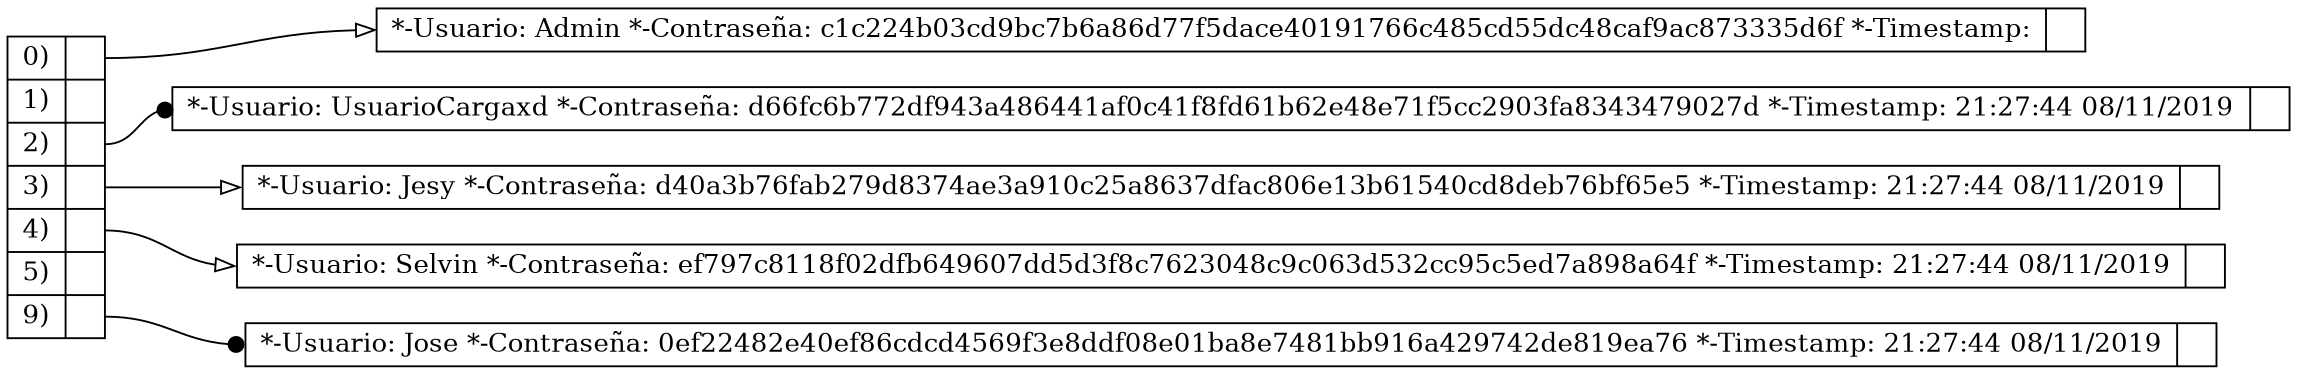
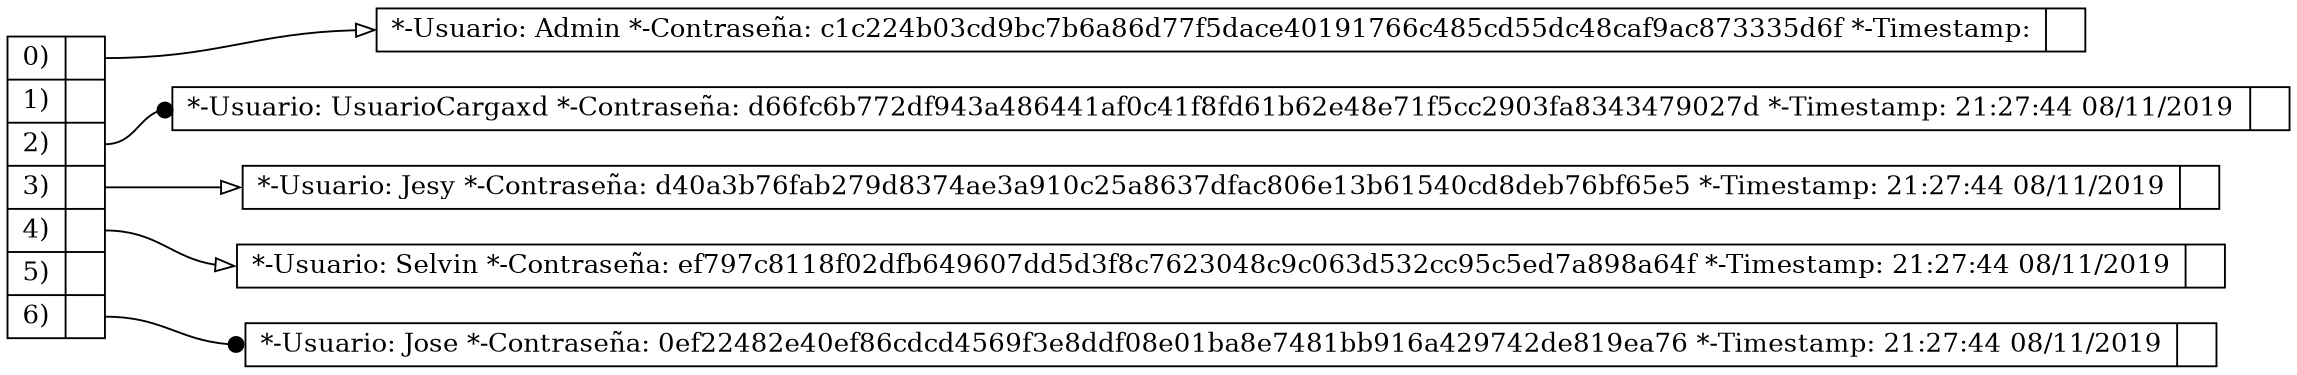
node "0)": text "9)" -> "6)"
